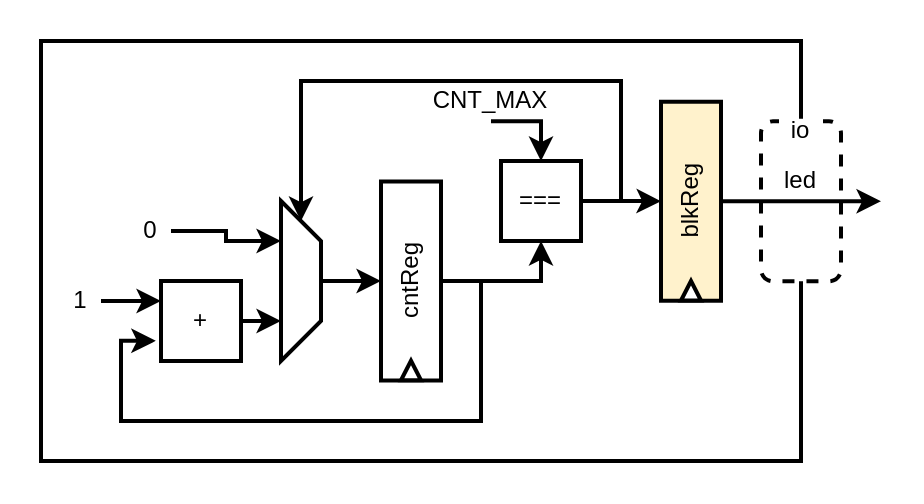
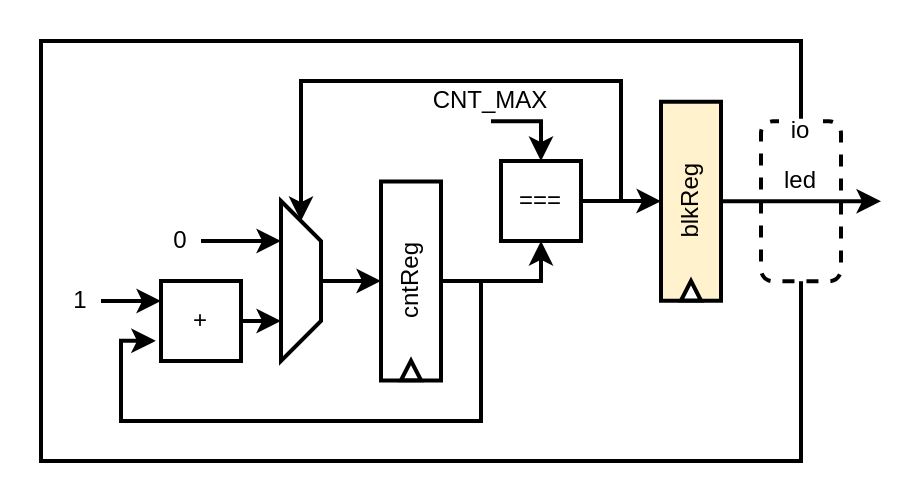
node "0": moved (151, 231) -> (181, 241)
